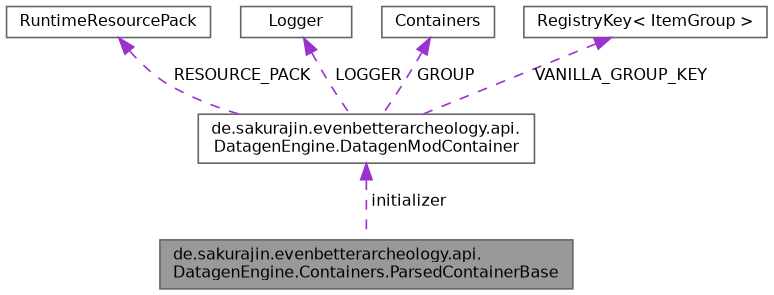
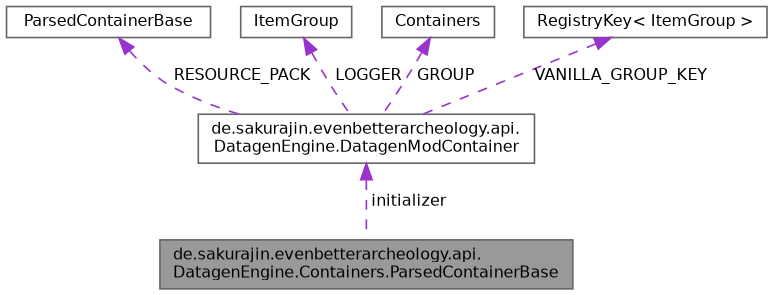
node "RuntimeResourcePack": label "RuntimeResourcePack" -> "ParsedContainerBase"
node "Logger": label "Logger" -> "ItemGroup"
